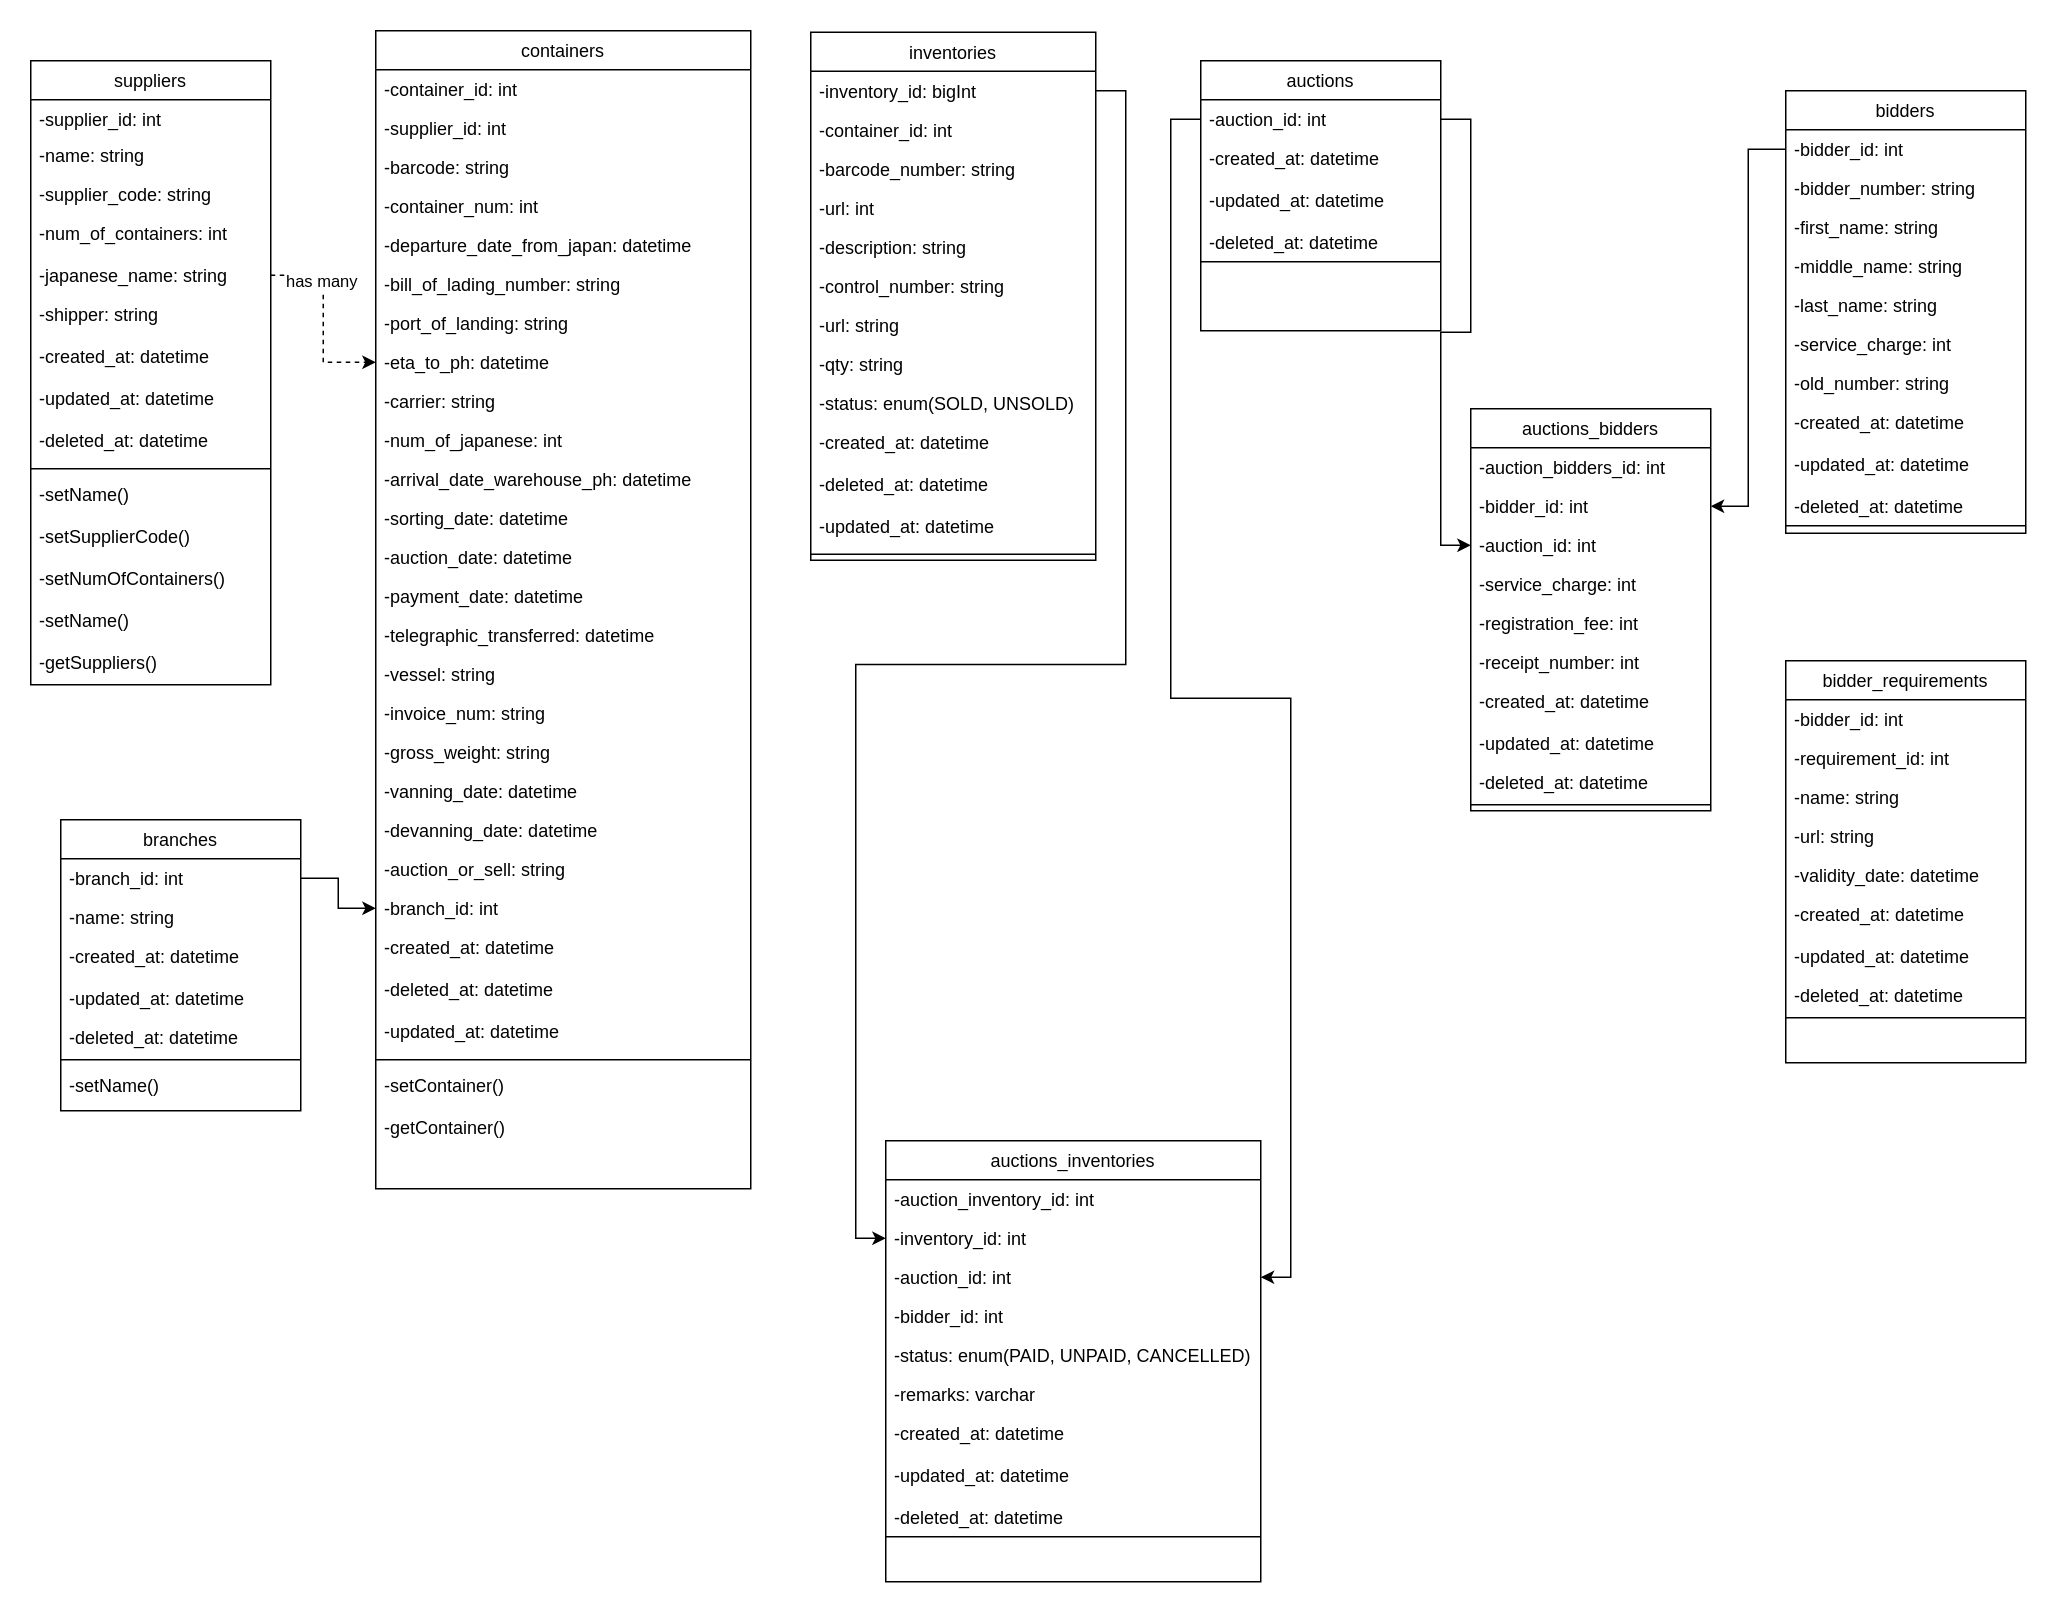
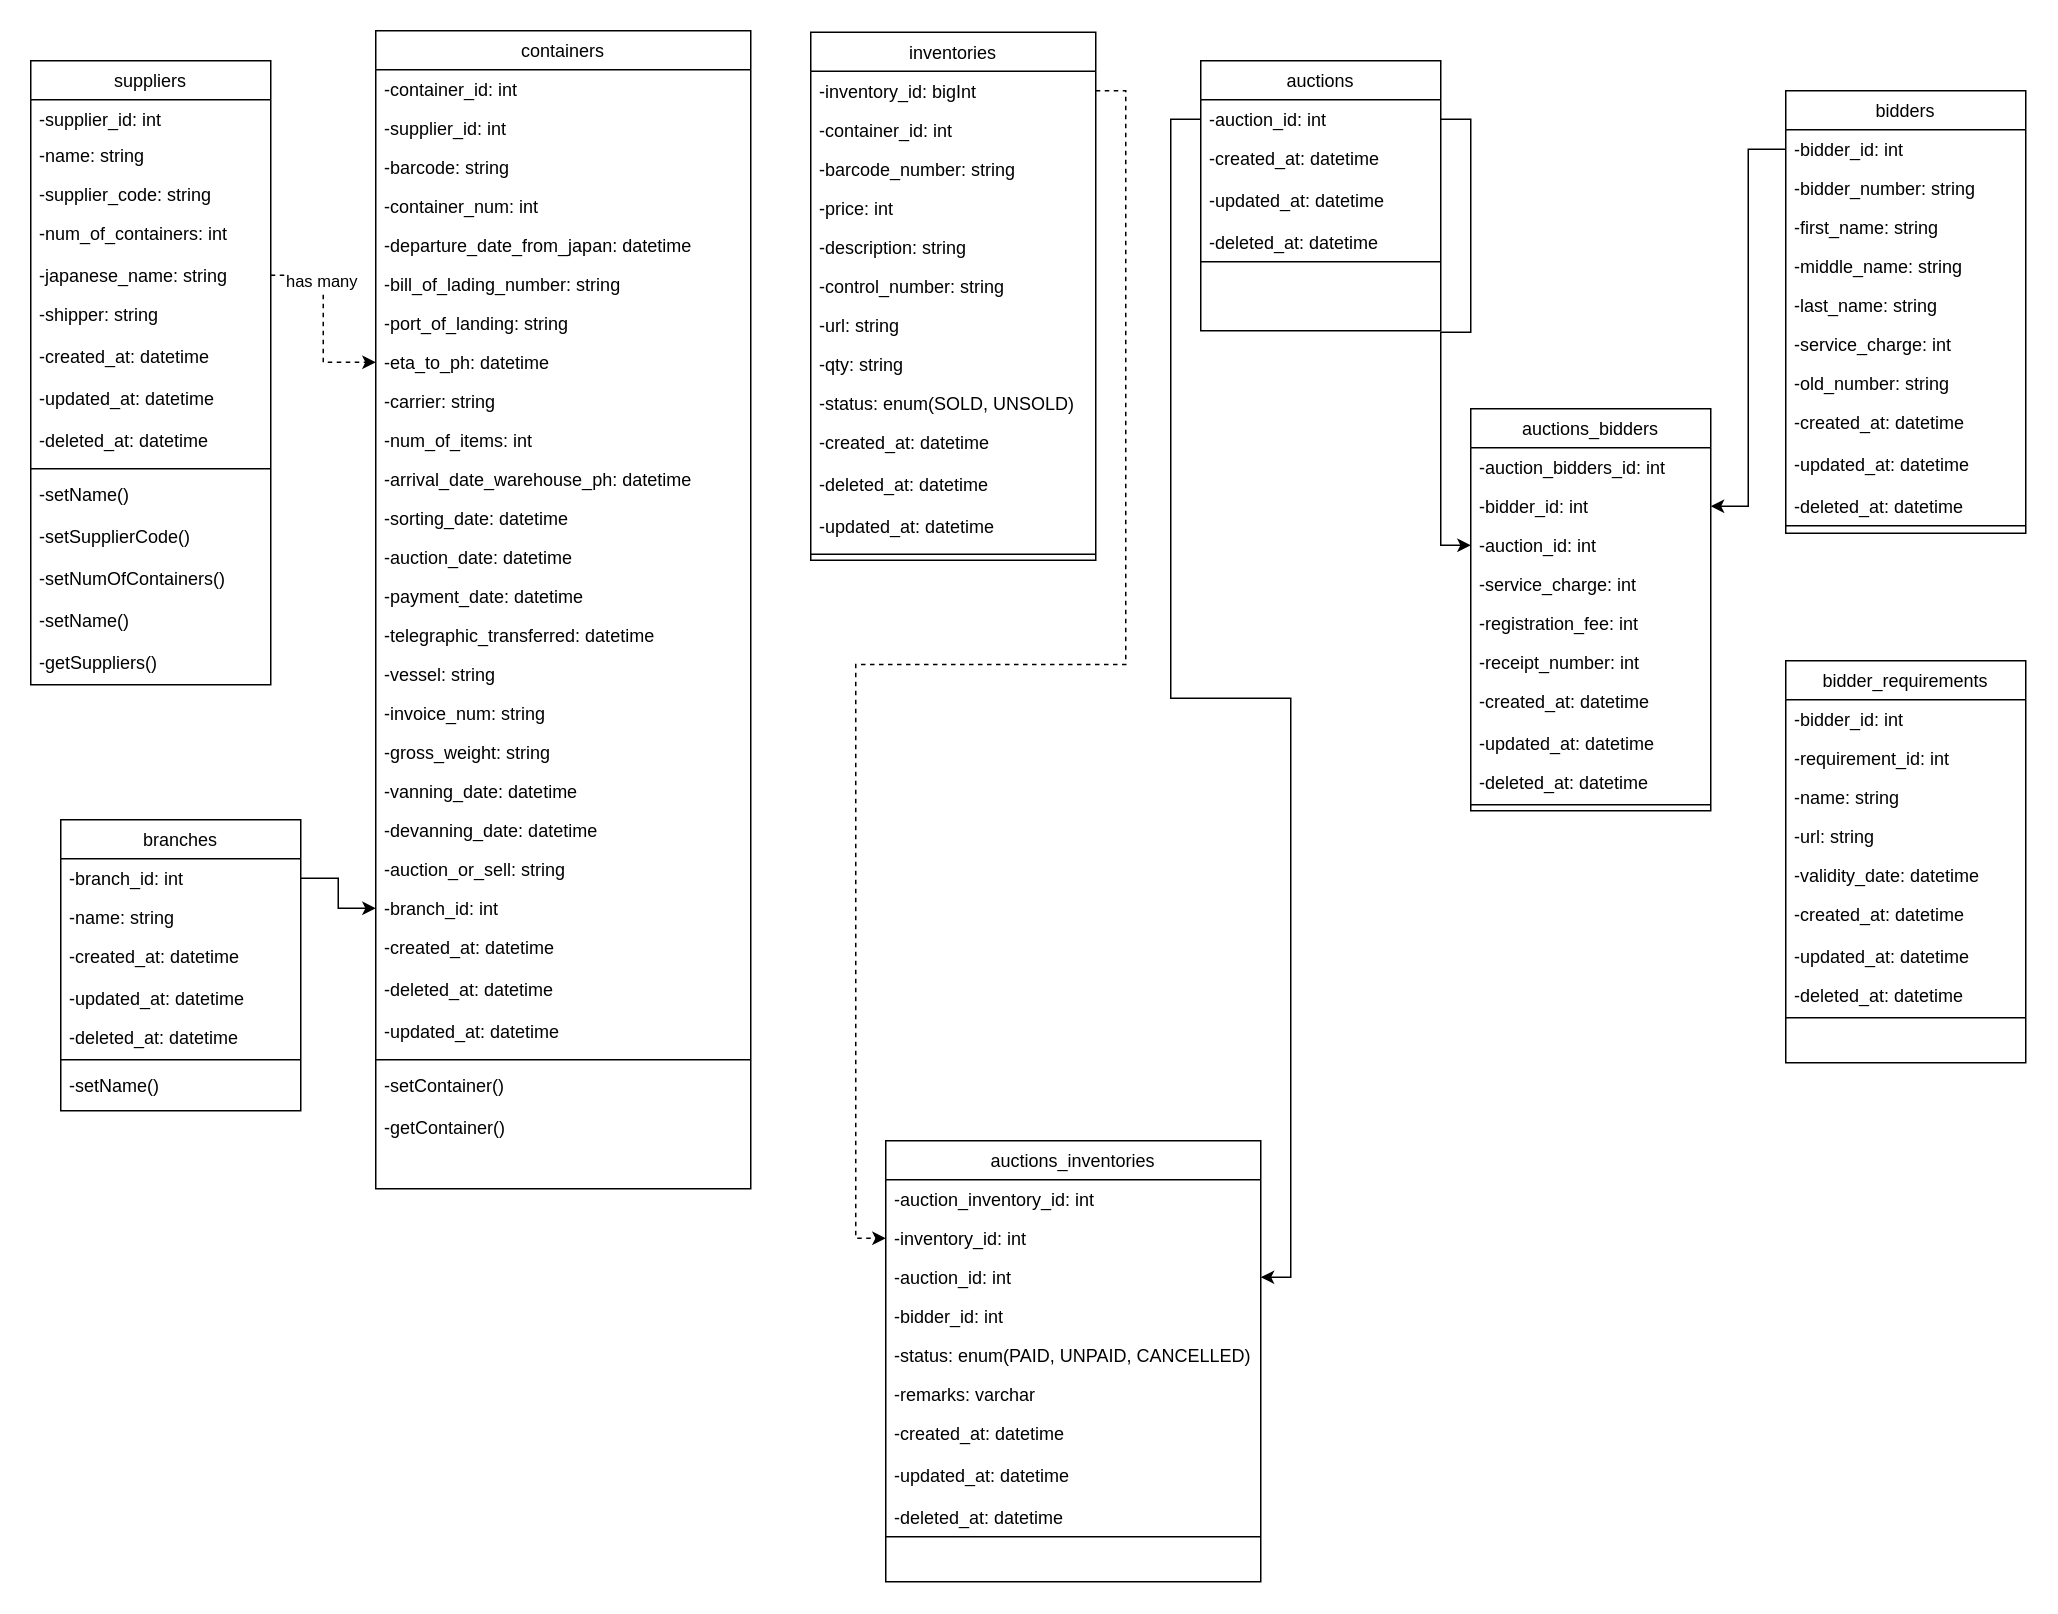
node "-url: int": label "-url: int" -> "-price: int"
node "-num_of_japanese: int": label "-num_of_japanese: int" -> "-num_of_items: int"
edge "-inventory_id: bigInt" -> "-inventory_id: int": style solid -> dashed
